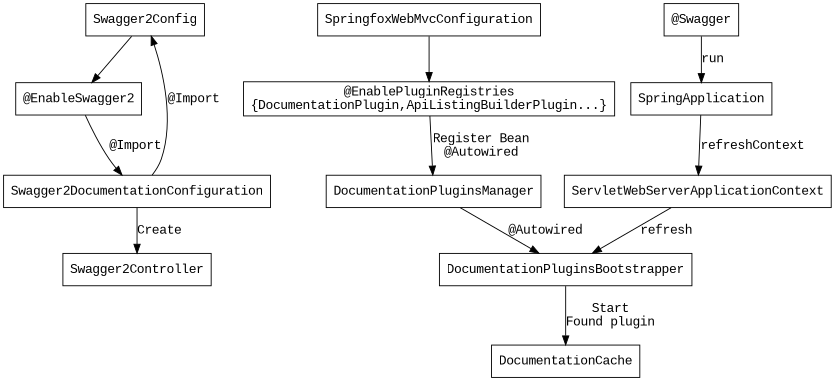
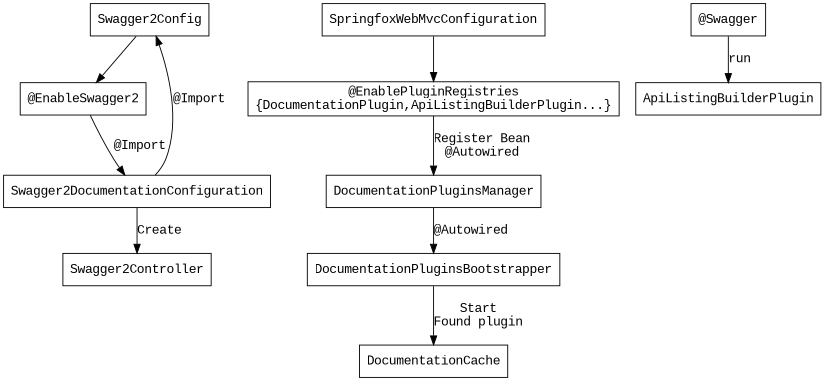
node "SpringApplication": label "SpringApplication" -> "ApiListingBuilderPlugin"
node "ServletWebServerApplicationContext": removed
